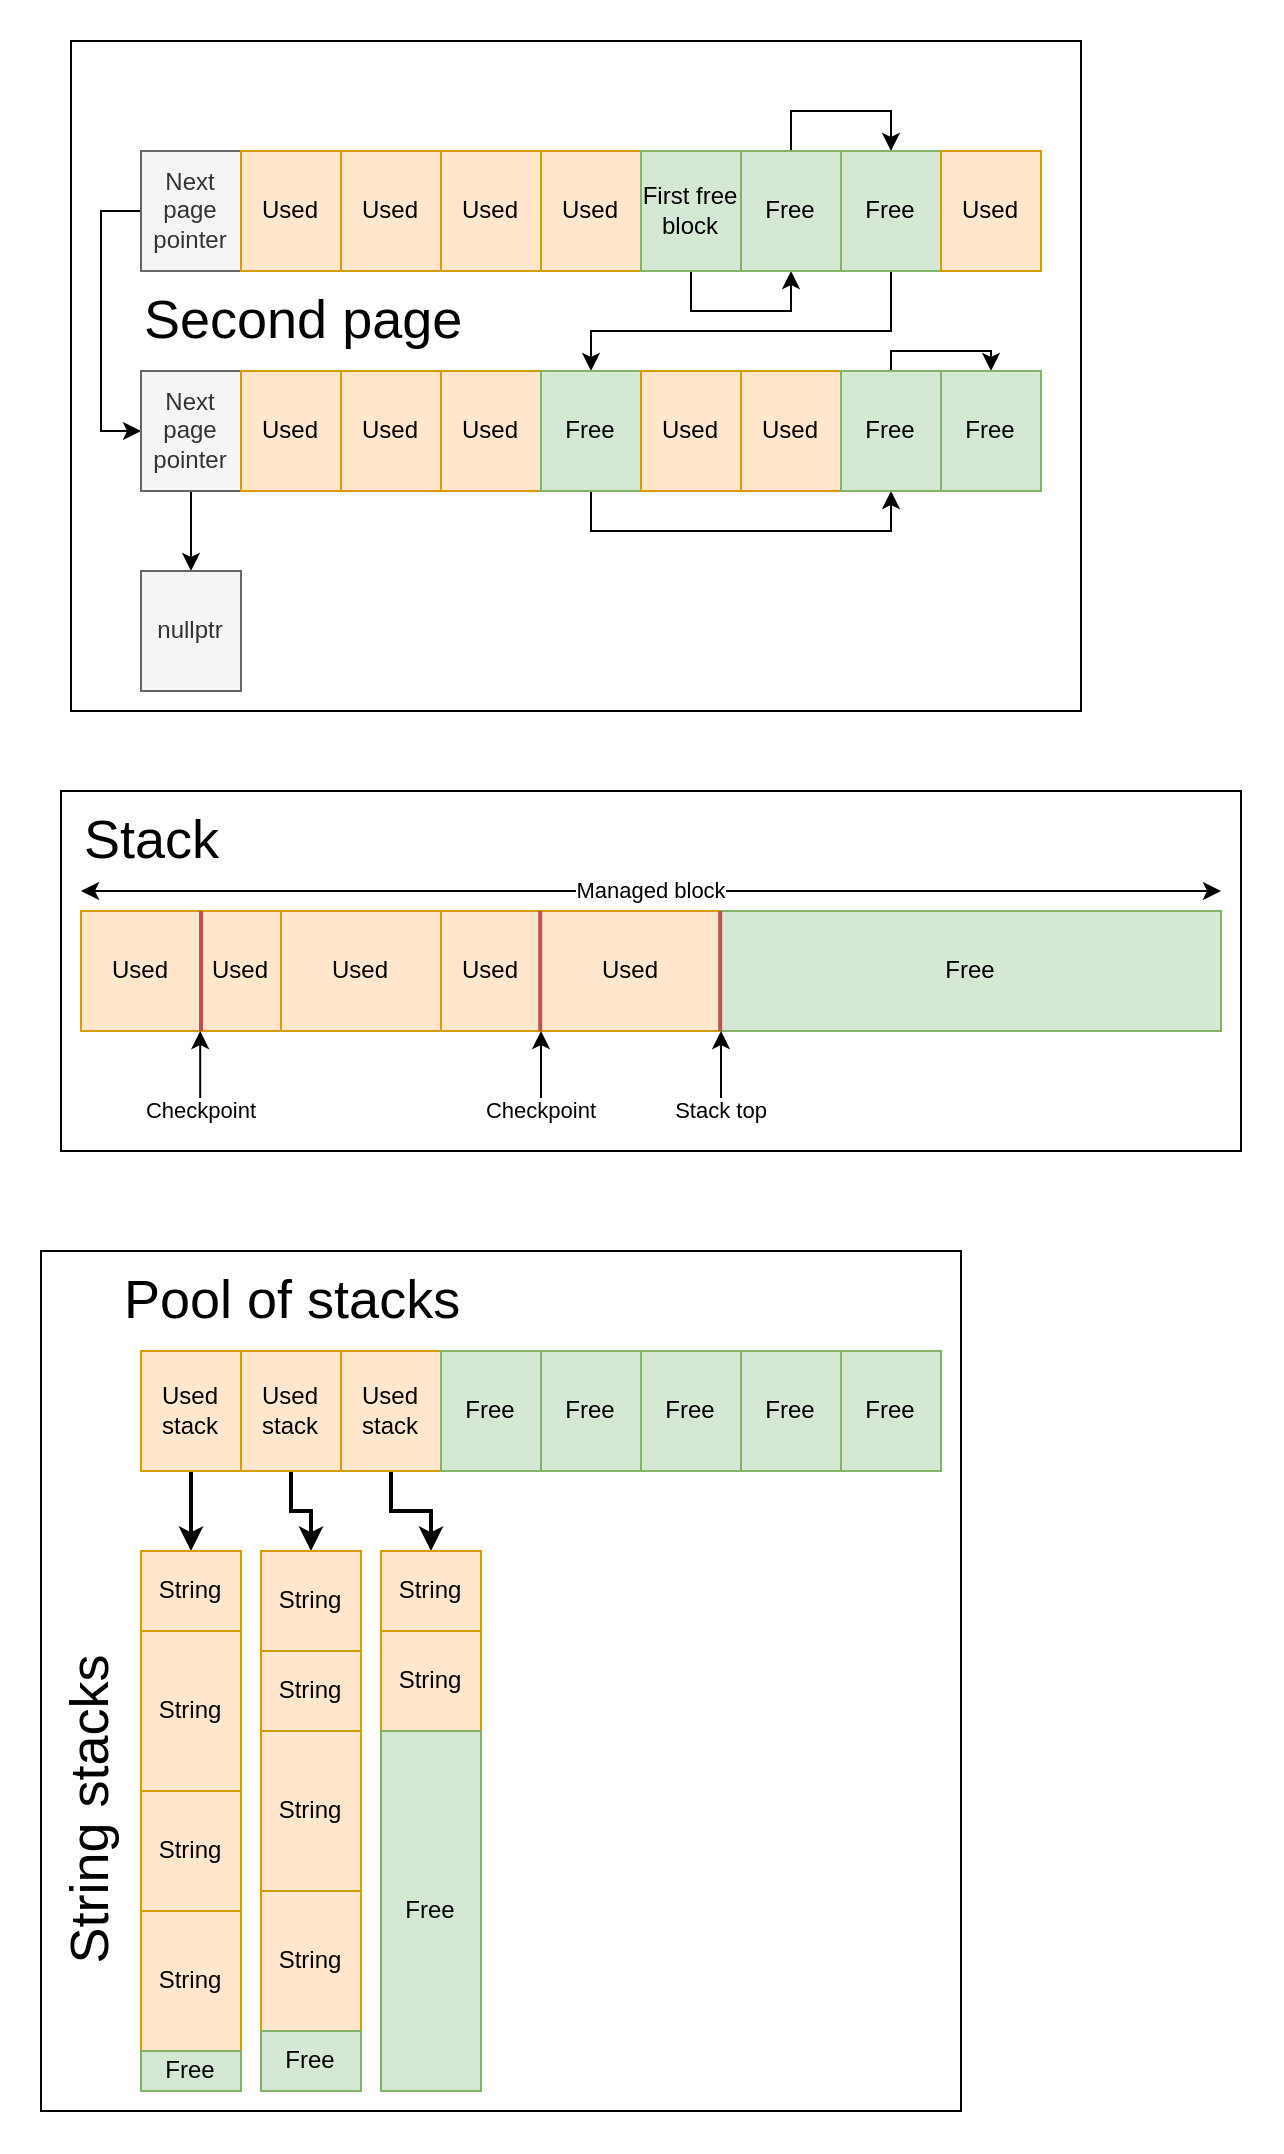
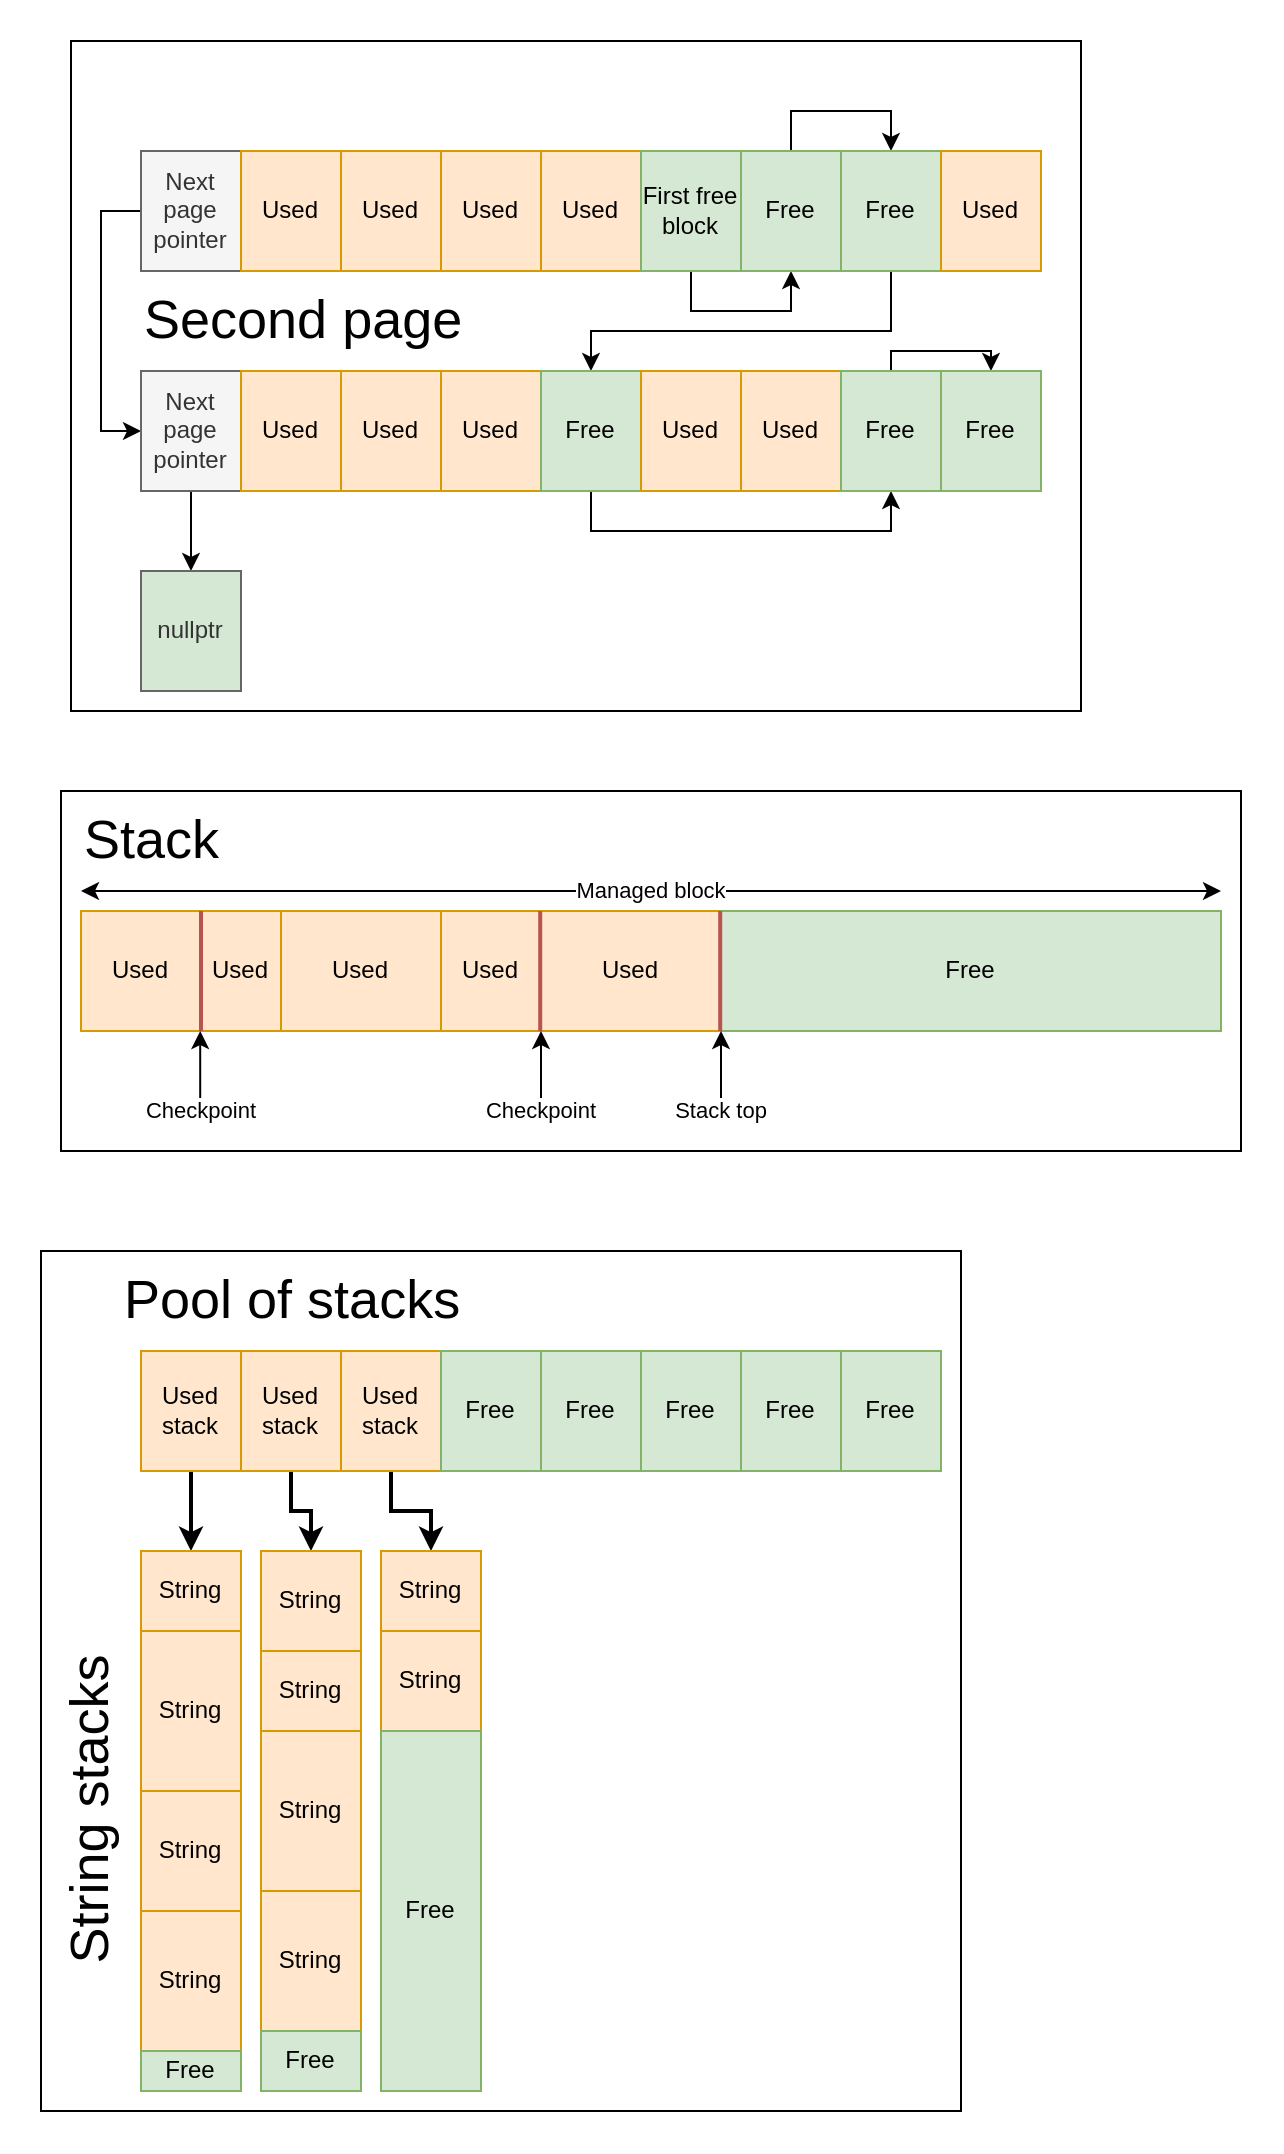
node "nullptr": fillcolor #f5f5f5 -> #d5e8d4
